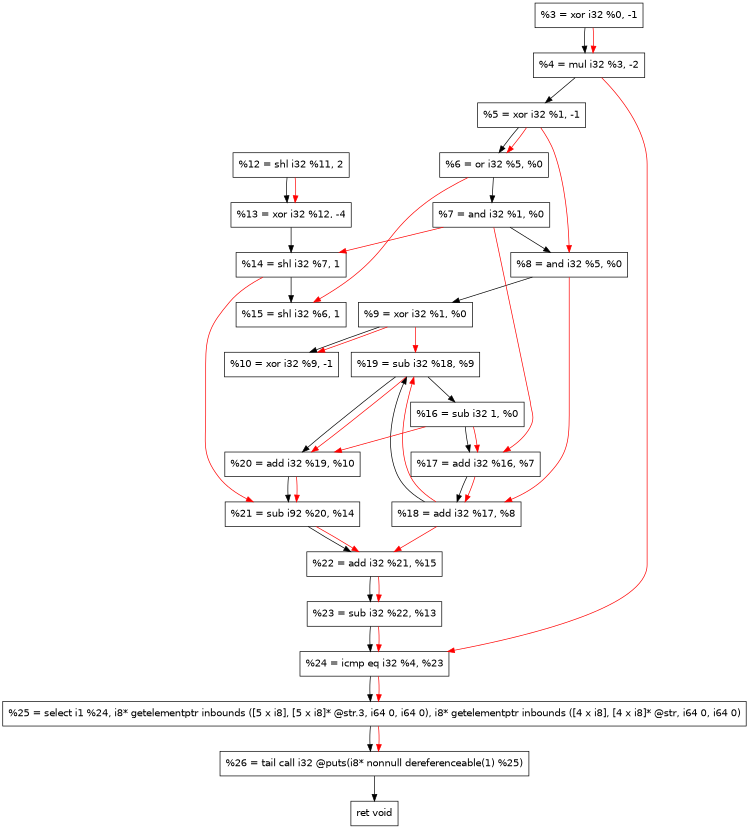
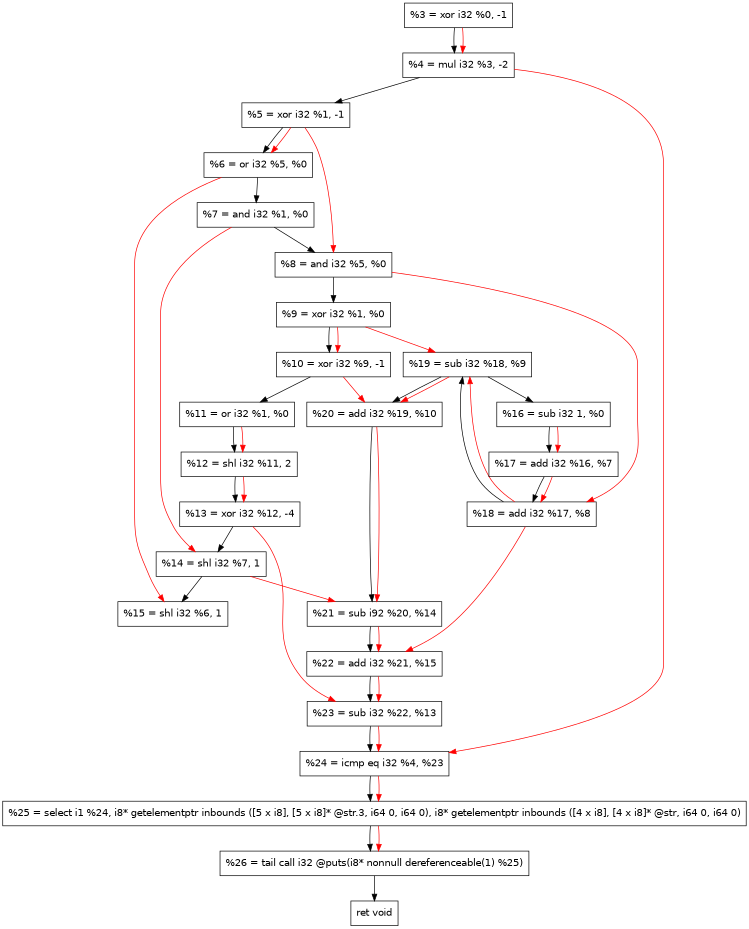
edge "%7 = and i32 %1, %0" -> "%17 = add i32 %16, %7": removed
node "%11 = or i32 %1, %0": added
edge "%16 = sub i32 1, %0" -> "%20 = add i32 %19, %10": now "%10 = xor i32 %9, -1" -> "%20 = add i32 %19, %10"
edge "%13 = xor i32 %12, -4" -> "%23 = sub i32 %22, %13": added
